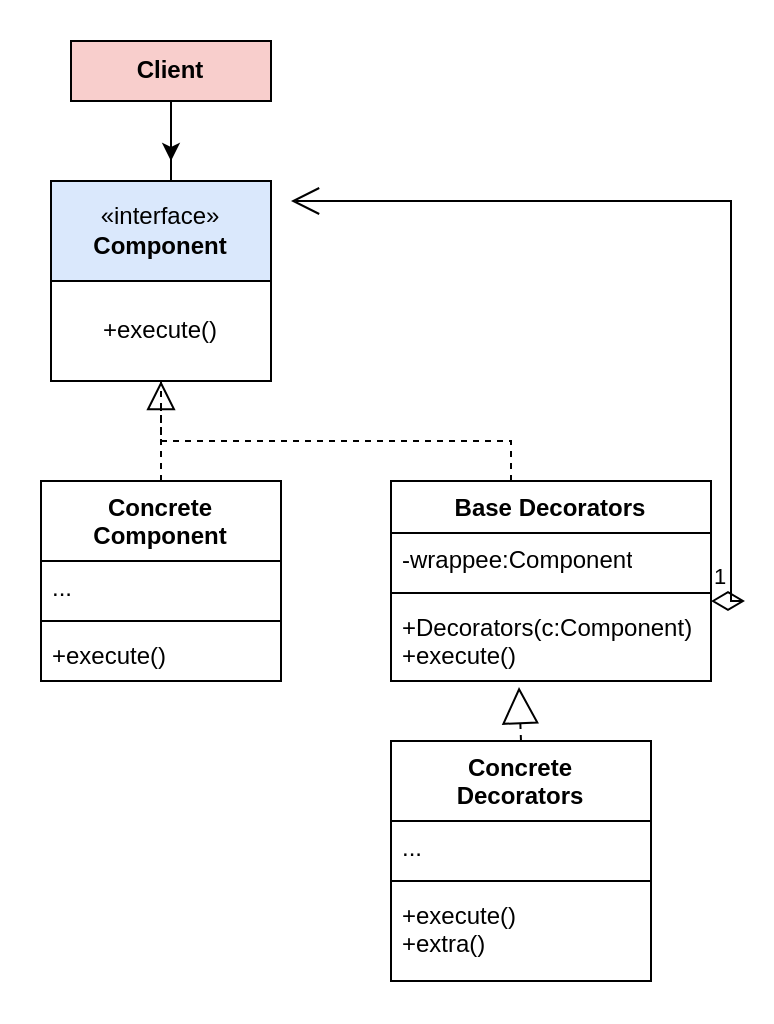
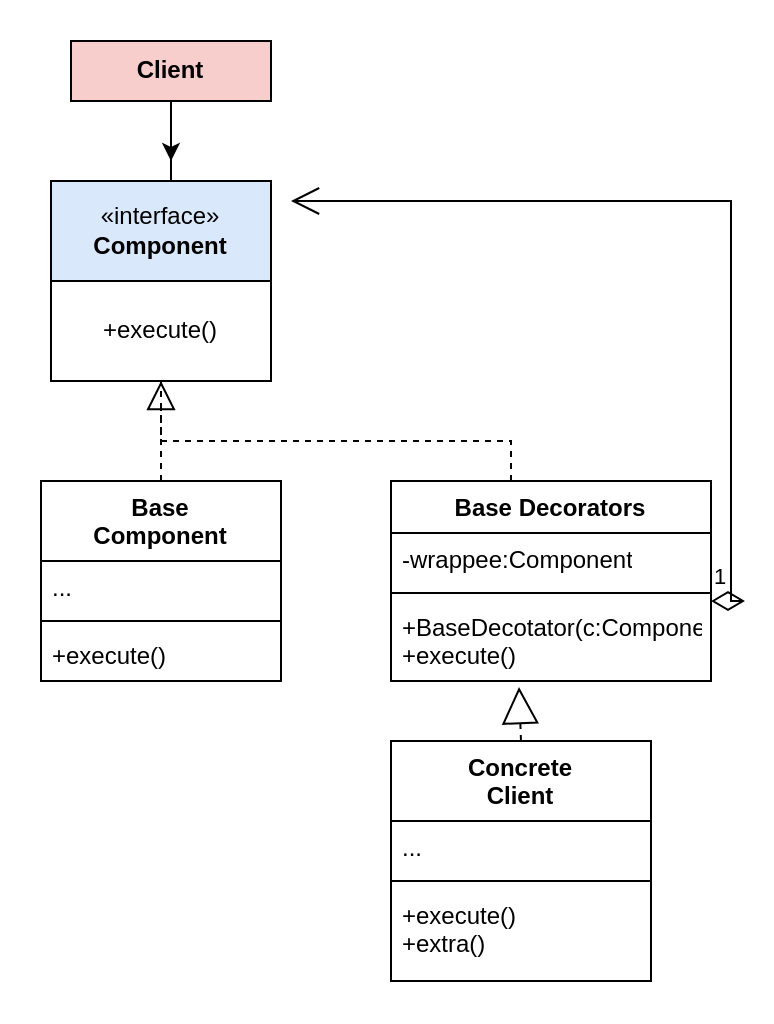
node "Concrete Component": label "Concrete Component" -> "Base Component"
node "+Decorators(c:Component) +execute()": label "+Decorators(c:Component) +execute()" -> "+BaseDecotator(c:Component) +execute()"
node "Concrete Decorators": label "Concrete Decorators" -> "Concrete Client"
